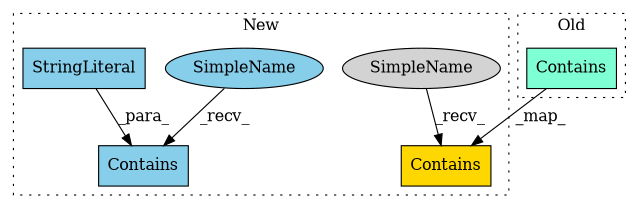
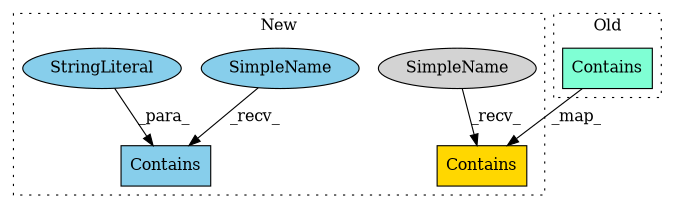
node "StringLiteral": shape box -> ellipse
